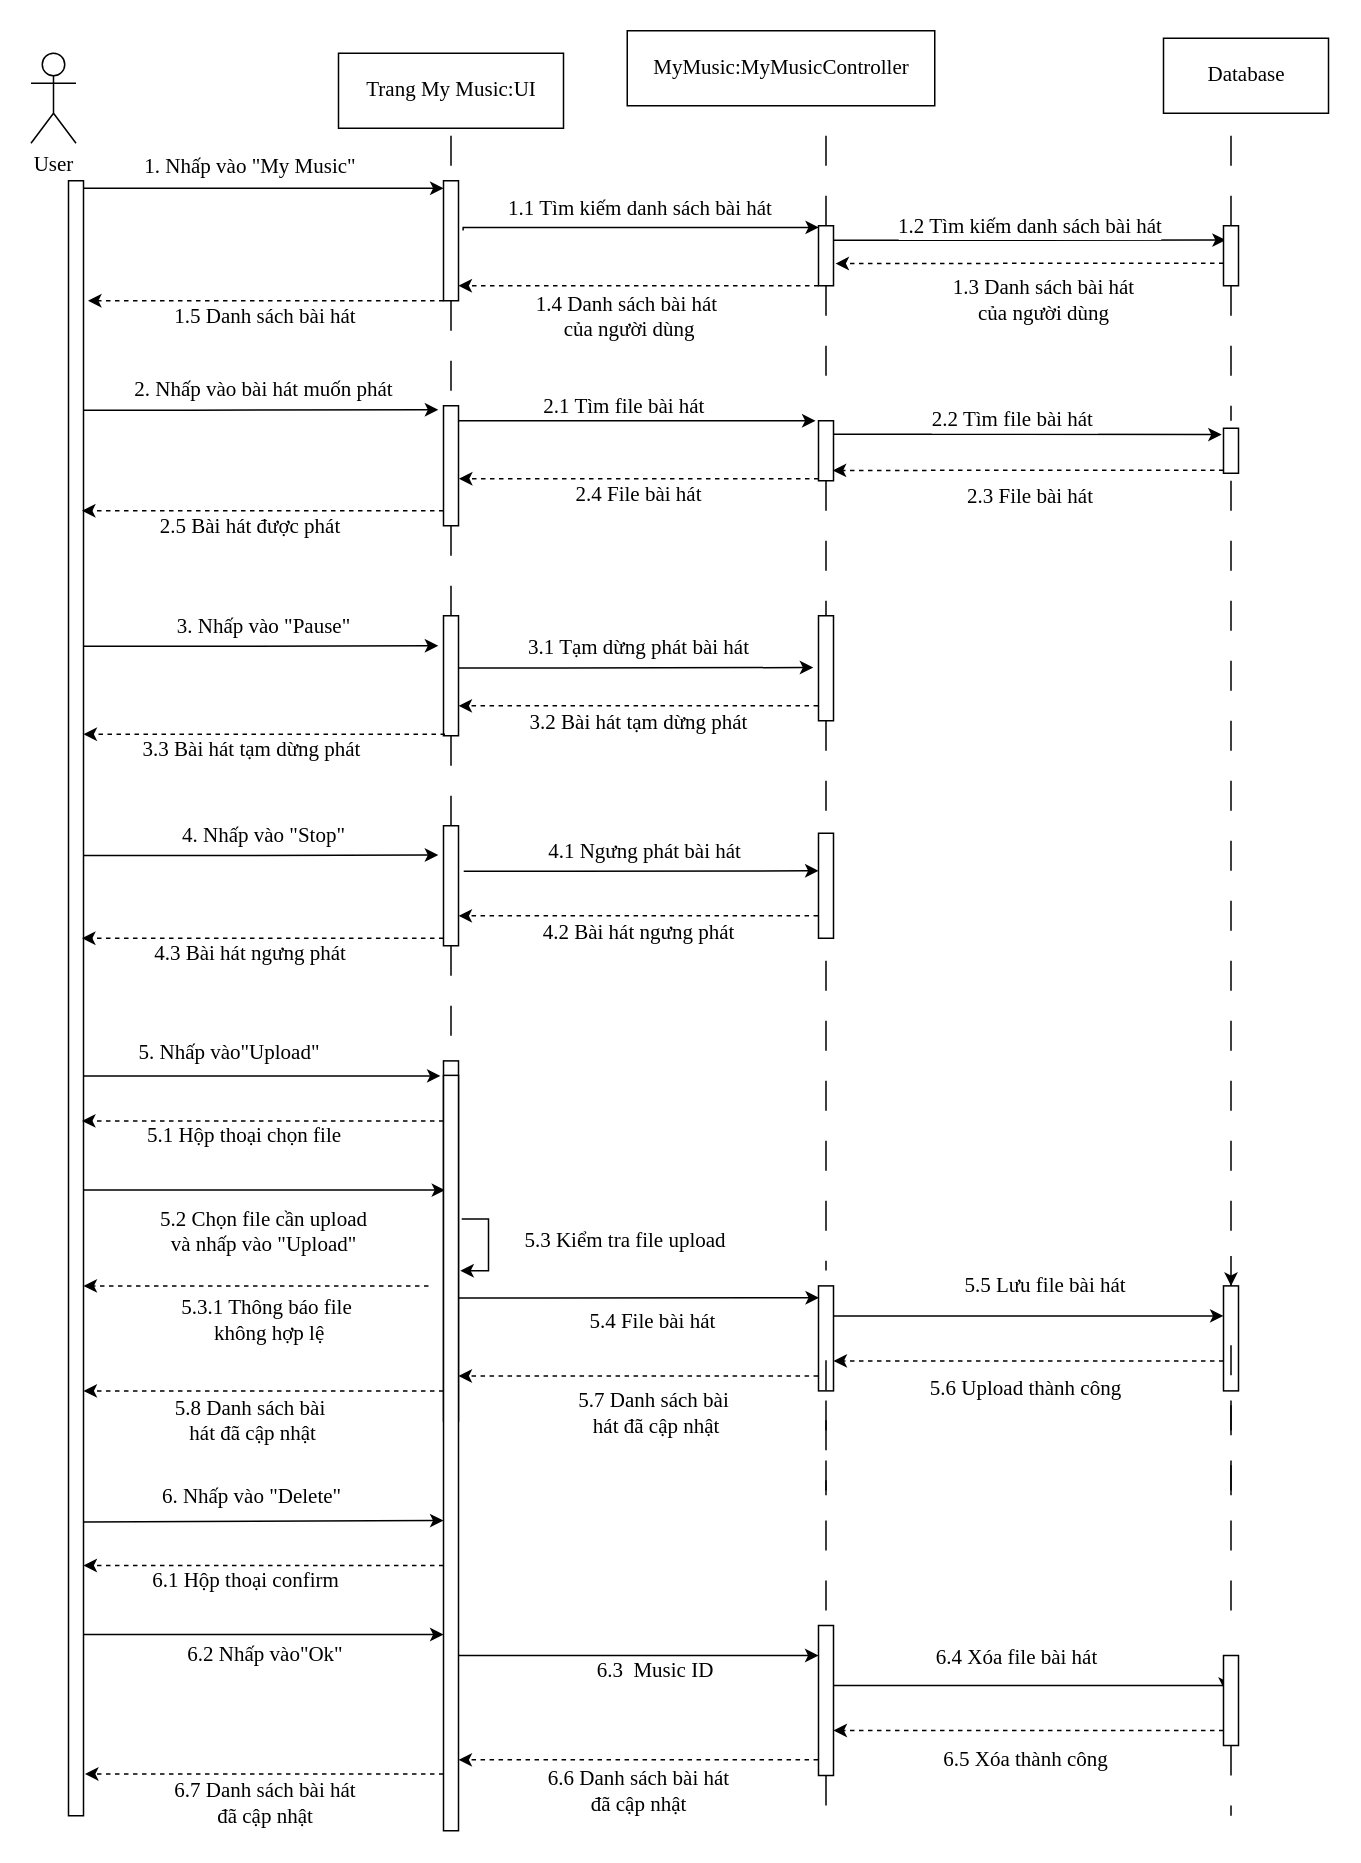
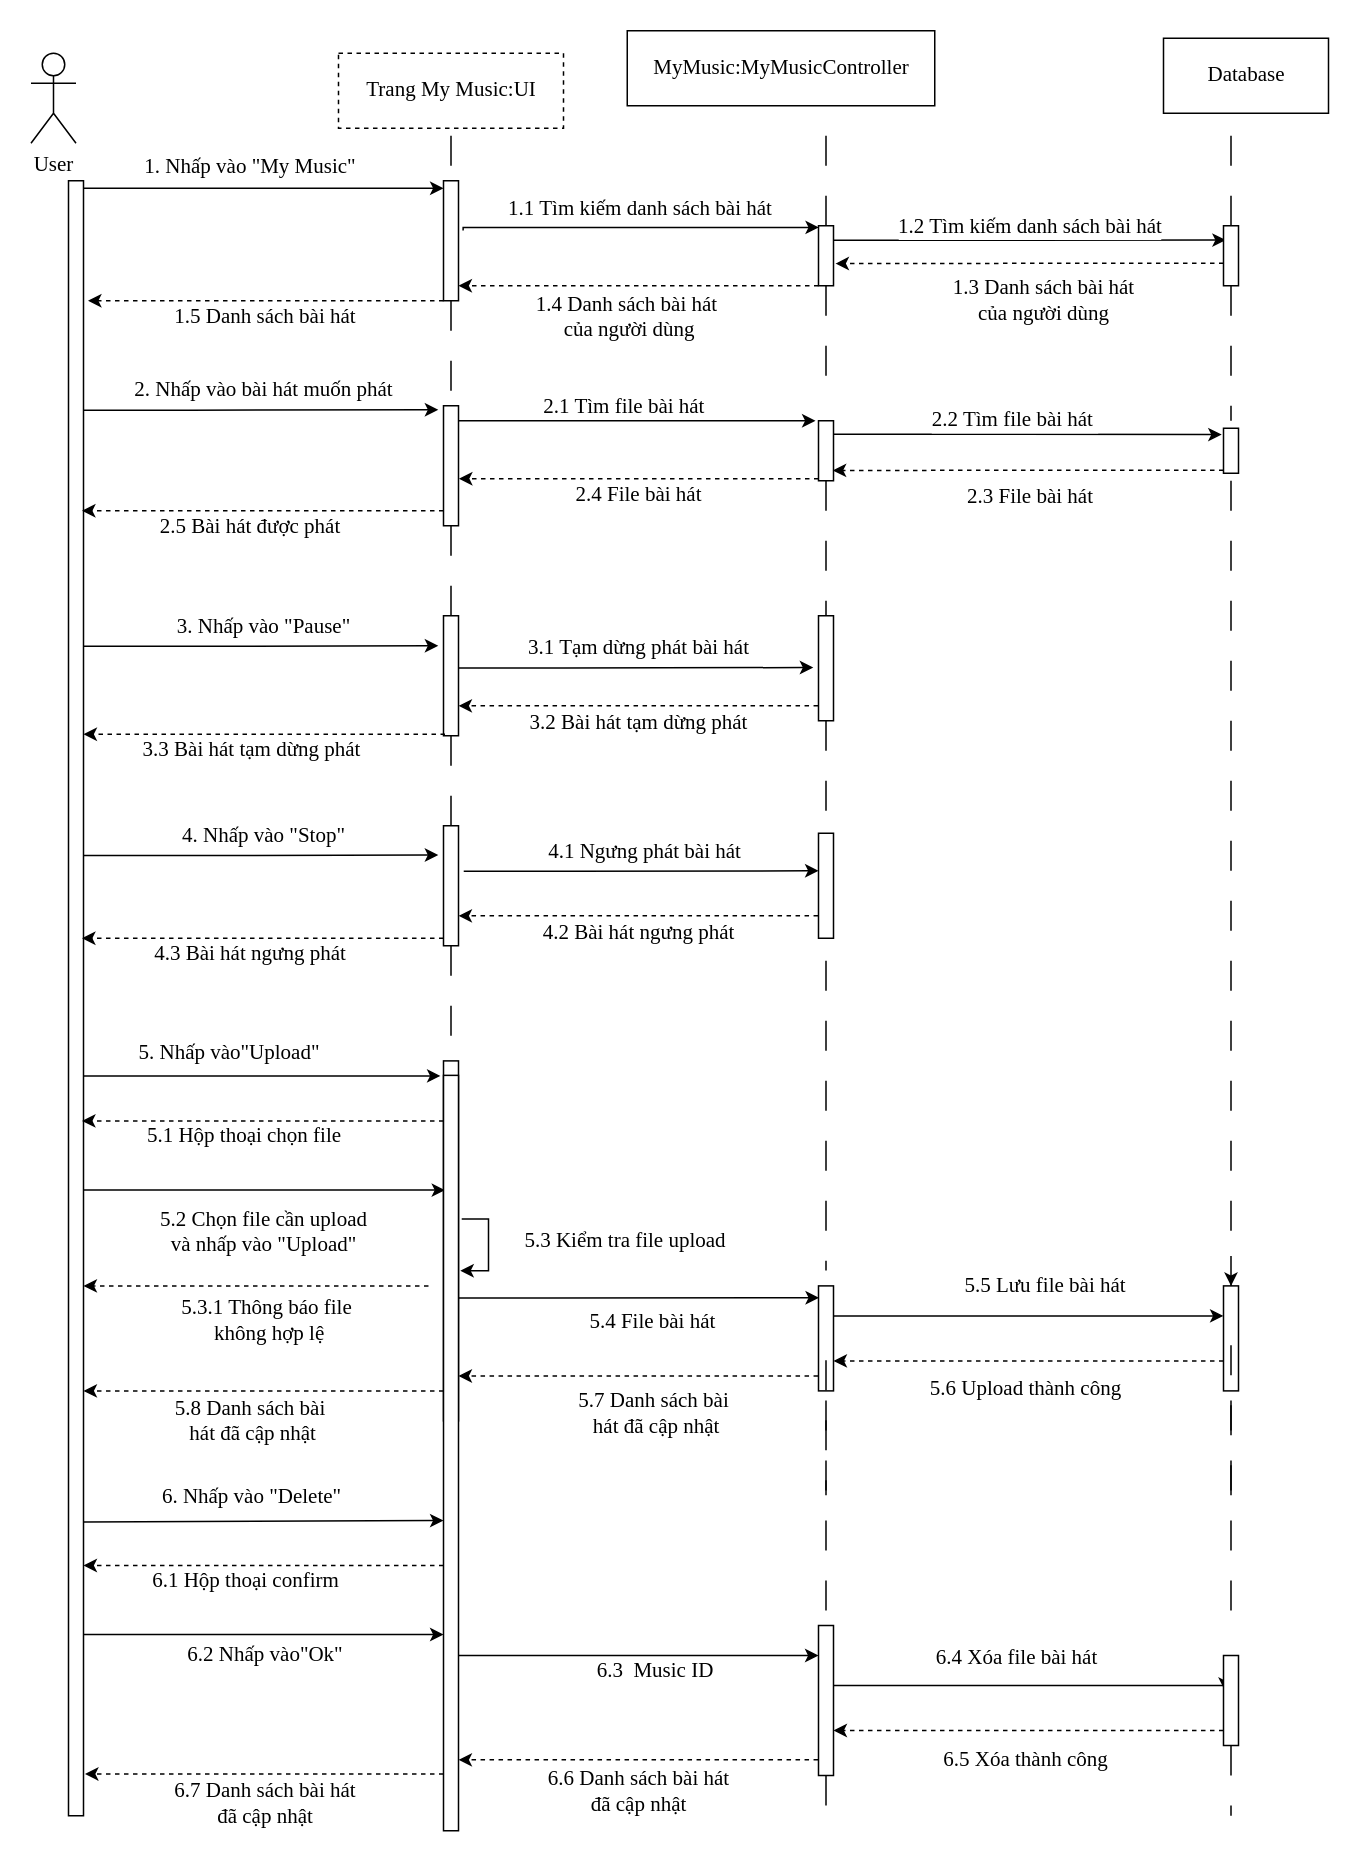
node "Trang My Music:UI": style solid -> dashed
